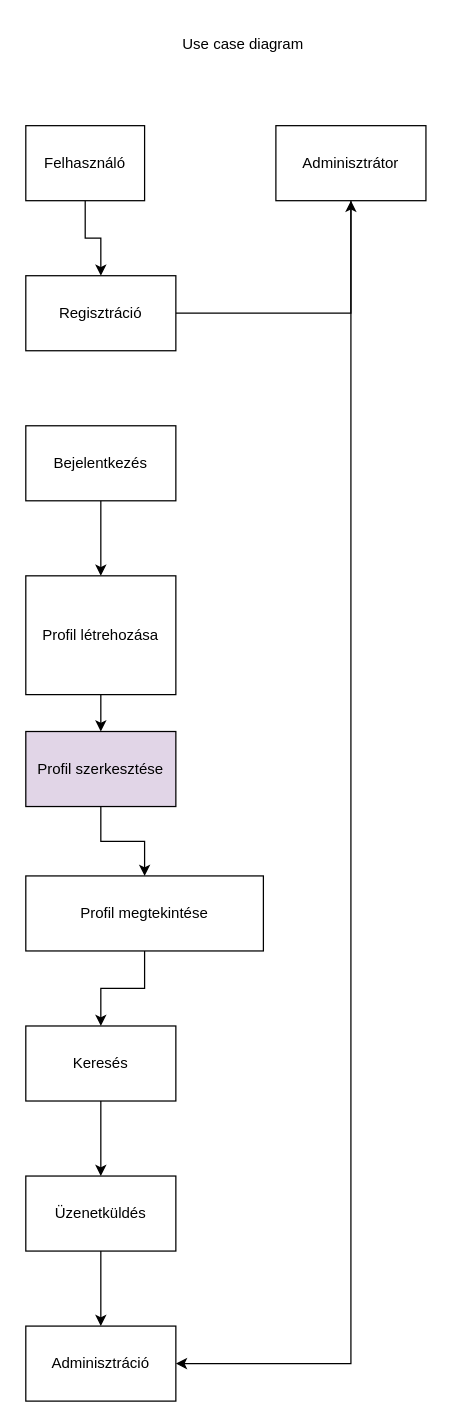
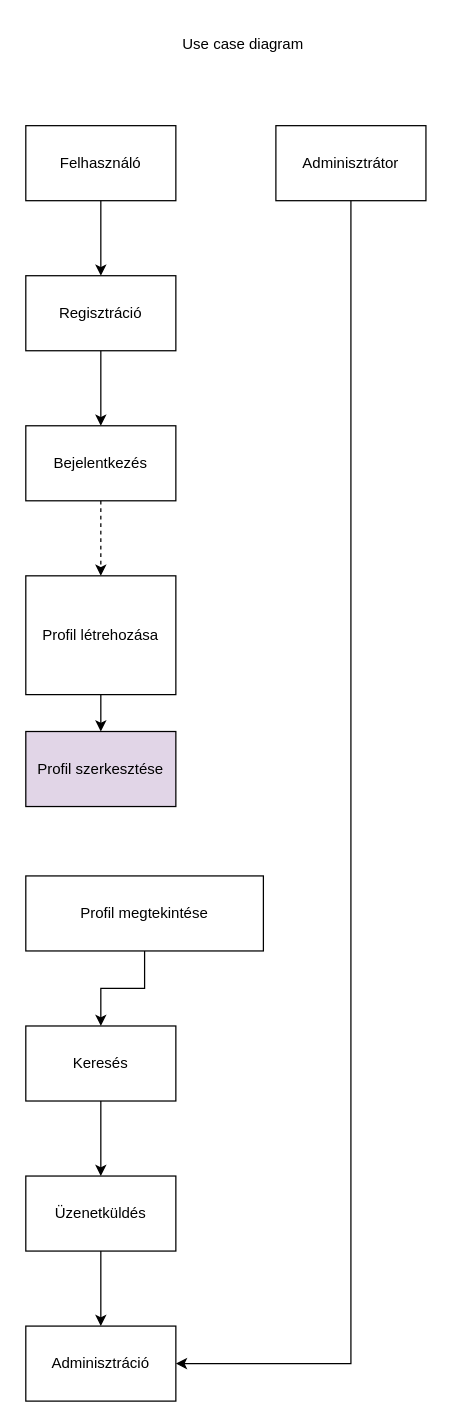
node "Felhasználó": size 119x75 -> 150x75
edge "Regisztráció" -> "Adminisztrátor": now "Regisztráció" -> "Bejelentkezés"
edge "Bejelentkezés" -> "Profil létrehozása": style solid -> dashed
edge "Profil szerkesztése" -> "Profil megtekintése": removed
